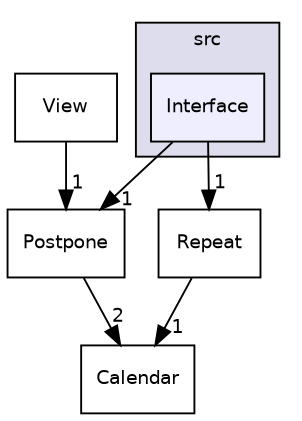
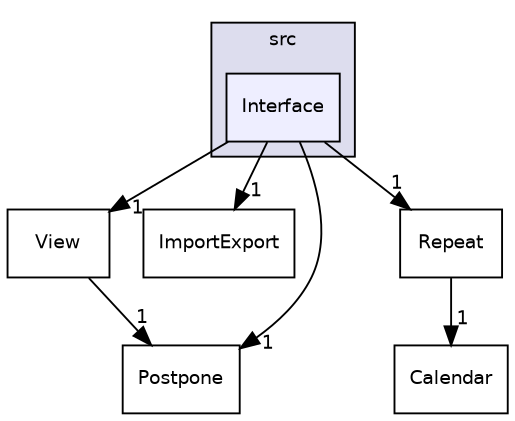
edge "Interface" -> "View": added
node "ImportExport": added
edge "Postpone" -> "Calendar": removed
